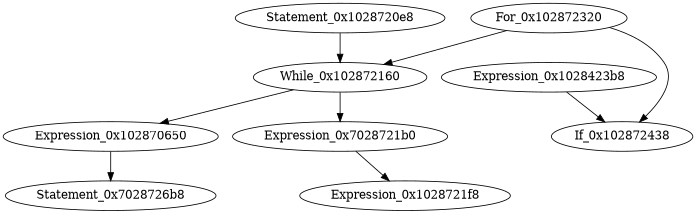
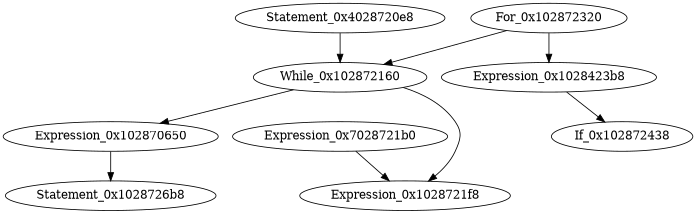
node "Statement_0x1028720e8": label "Statement_0x1028720e8" -> "Statement_0x4028720e8"
edge "For_0x102872320" -> "If_0x102872438": now "For_0x102872320" -> "Expression_0x1028423b8"
edge "While_0x102872160" -> "Expression_0x7028721b0": now "While_0x102872160" -> "Expression_0x1028721f8"
node "Statement_0x7028726b8": label "Statement_0x7028726b8" -> "Statement_0x1028726b8"
